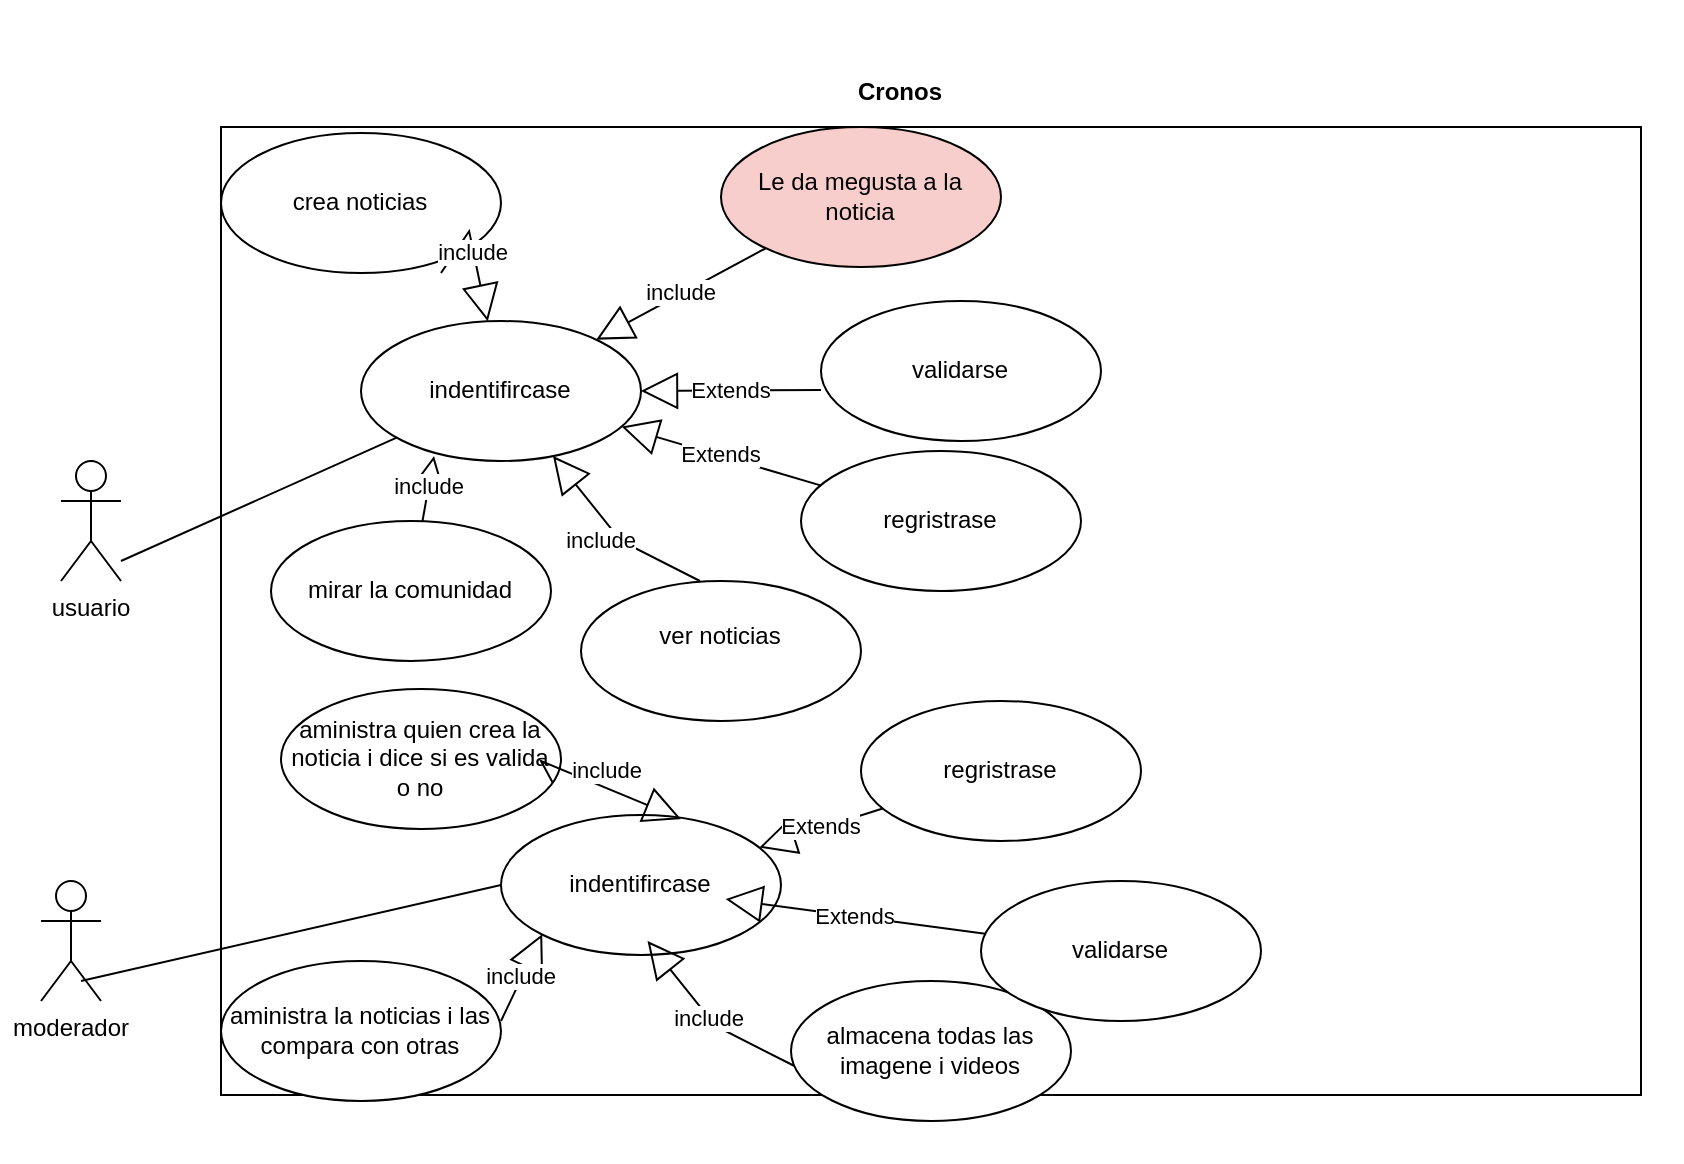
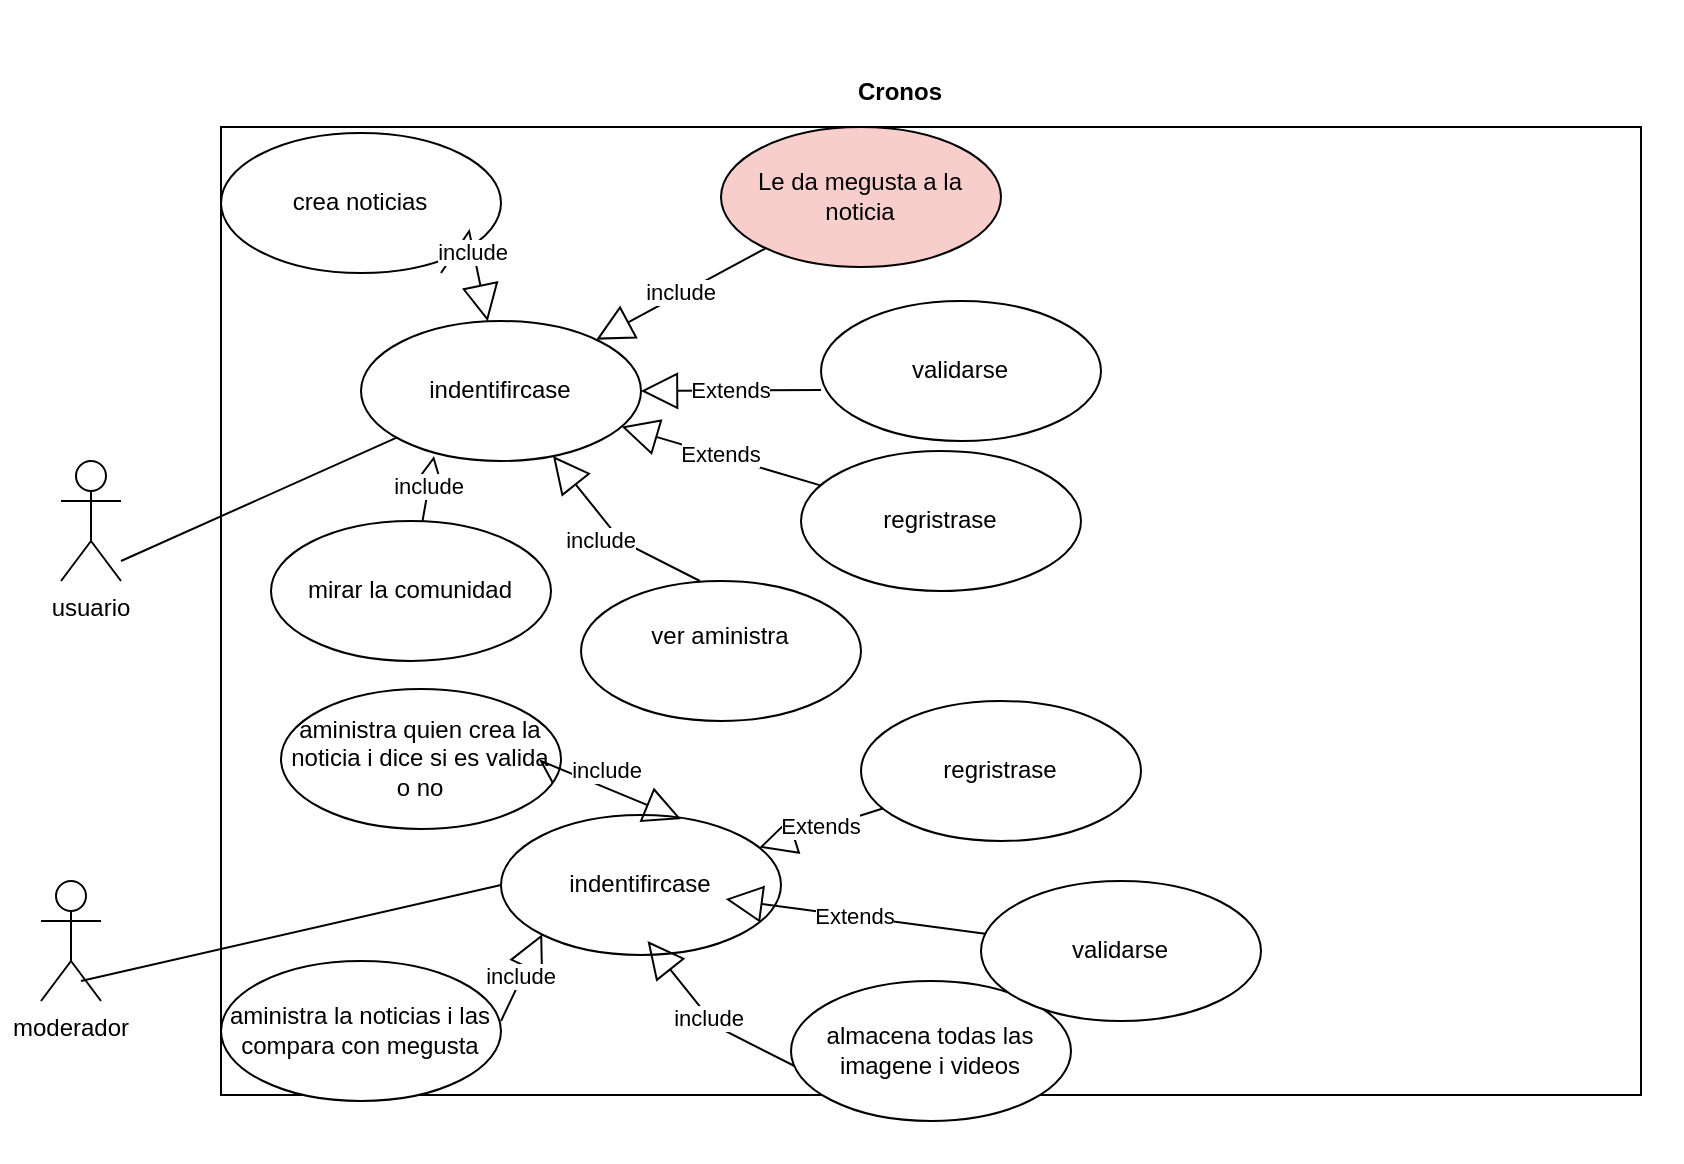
node "ver noticias": label "ver noticias" -> "ver aministra"
node "aministra la noticias i las compara con otras": label "aministra la noticias i las compara con otras" -> "aministra la noticias i las compara con megusta"
